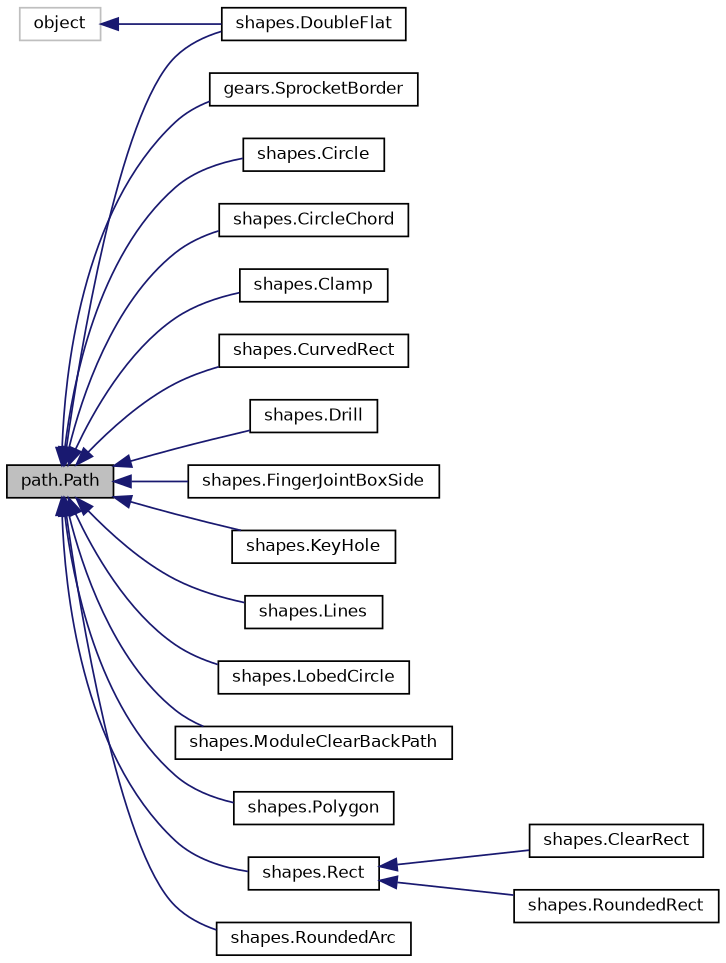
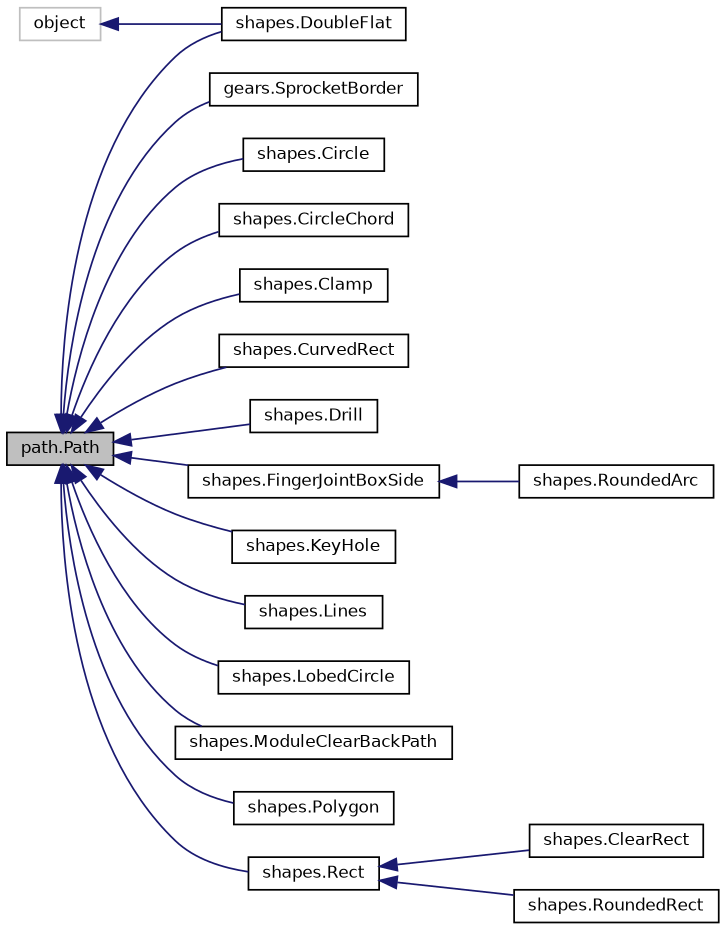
edge "shapes.RoundedArc" -> "path.Path": now "shapes.RoundedArc" -> "shapes.FingerJointBoxSide"
